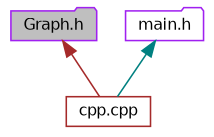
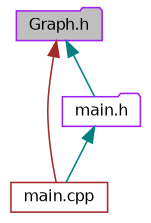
edge "main.h" -> "Graph.h": added
node "cpp.cpp": label "cpp.cpp" -> "main.cpp"
